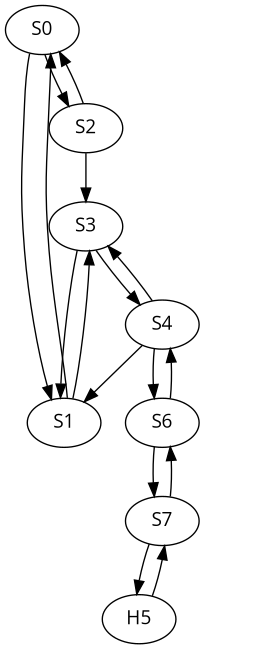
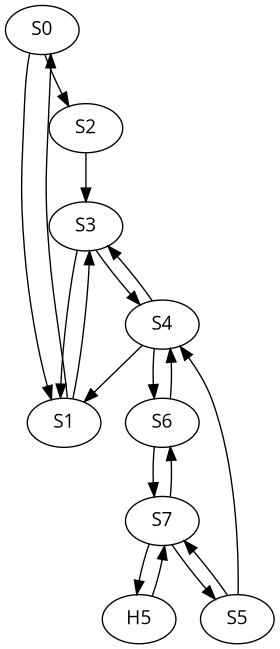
edge "S2" -> "S0": removed
node "S5": added
